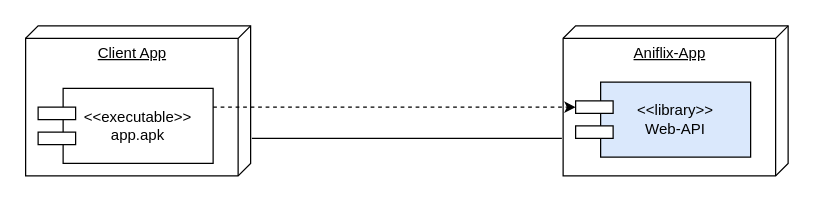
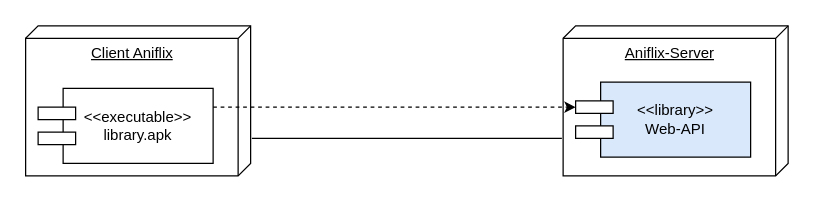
node "Client App": label "Client App" -> "Client Aniflix"
node "Aniflix-App": label "Aniflix-App" -> "Aniflix-Server"
node "<<executable>> app.apk": label "<<executable>> app.apk" -> "<<executable>> library.apk"
